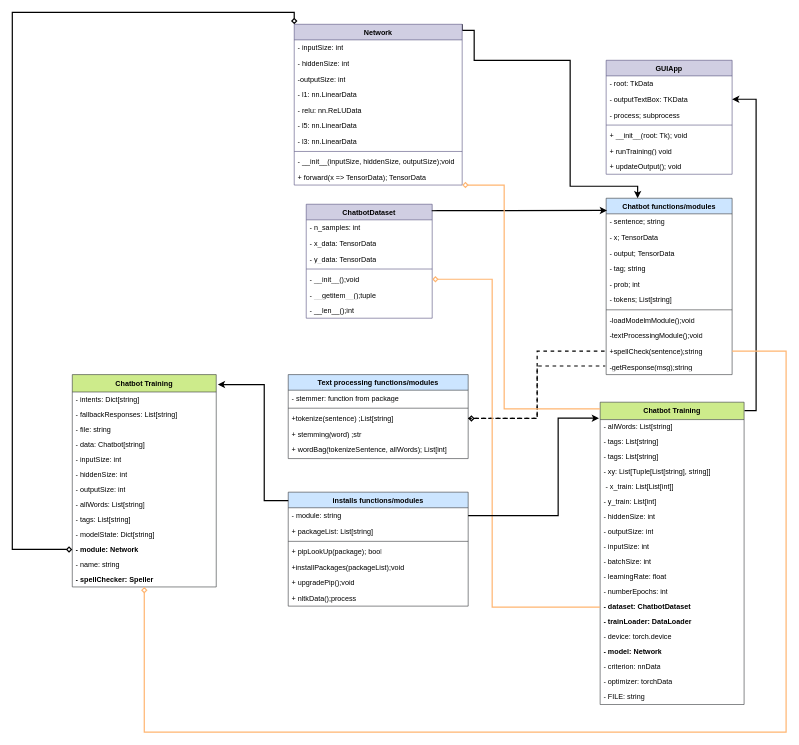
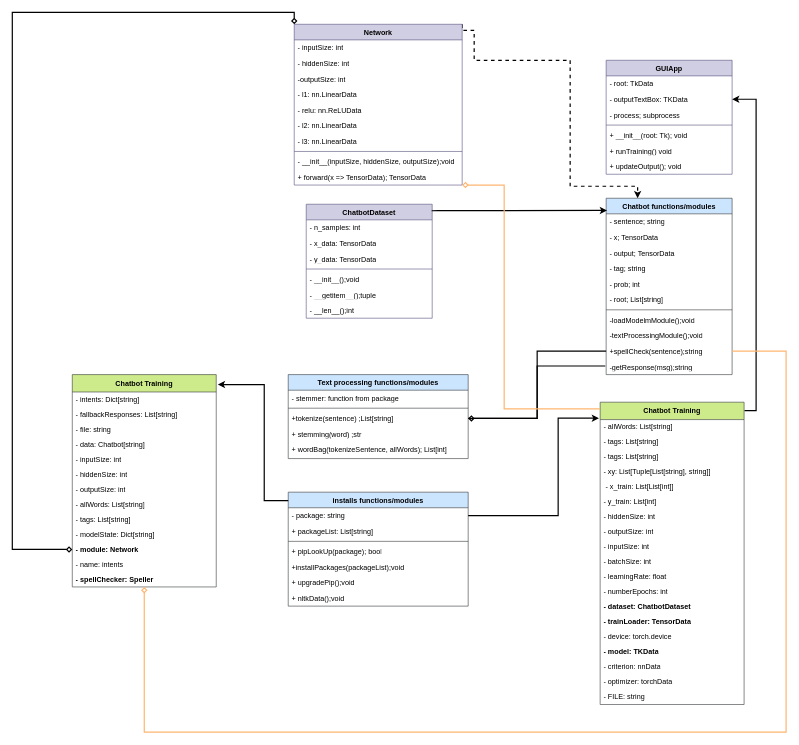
edge "Network" -> "Chatbot functions/modules": style solid -> dashed
node "- l5: nn.LinearData": label "- l5: nn.LinearData" -> "- l2: nn.LinearData"
node "- tokens; List[string]": label "- tokens; List[string]" -> "- root; List[string]"
edge "+spellCheck(sentence);string" -> "+tokenize(sentence) ;List[string]": style dashed -> solid
edge "-getResponse(msg);string" -- "+tokenize(sentence) ;List[string]": style dashed -> solid
node "- module: string": label "- module: string" -> "- package: string"
node "- name: string": label "- name: string" -> "- name: intents"
node "+ nltkData();process": label "+ nltkData();process" -> "+ nltkData();void"
edge "- dataset: ChatbotDataset" -> "- __init__();void": removed
node "- trainLoader: DataLoader": label "- trainLoader: DataLoader" -> "- trainLoader: TensorData"
node "- model: Network": label "- model: Network" -> "- model: TKData"
